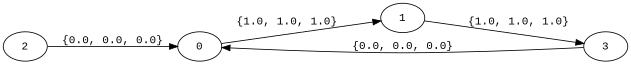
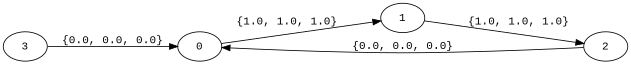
edge "1" -> "3": now "1" -> "2"
